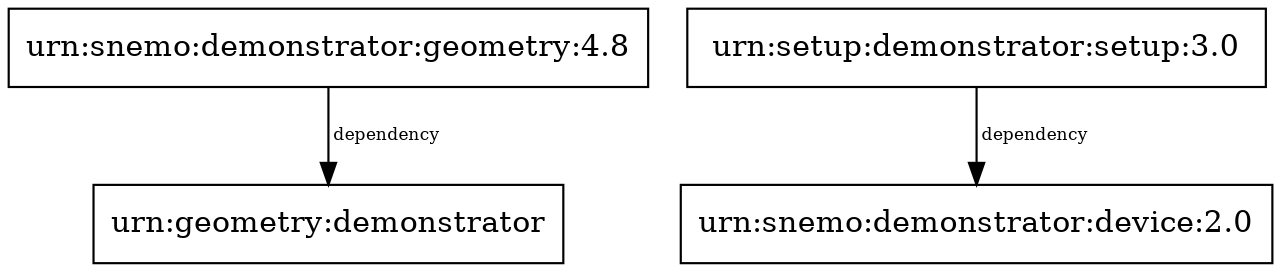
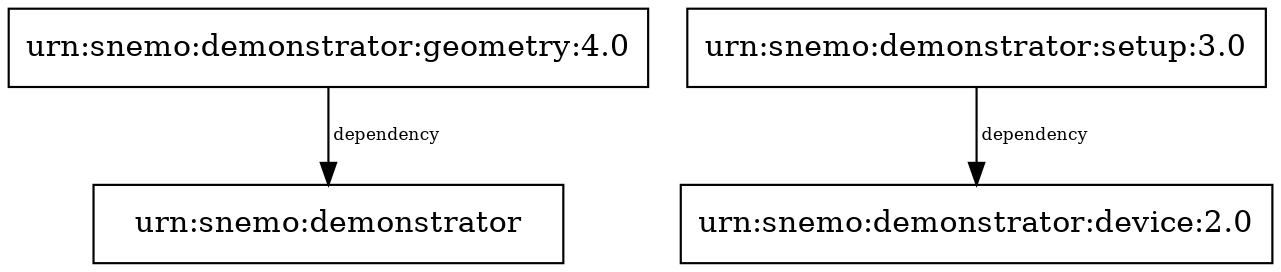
node "urn:snemo:demonstrator:geometry:4.8": label "urn:snemo:demonstrator:geometry:4.8" -> "urn:snemo:demonstrator:geometry:4.0"
node "urn:setup:demonstrator:setup:3.0": label "urn:setup:demonstrator:setup:3.0" -> "urn:snemo:demonstrator:setup:3.0"
node "urn:geometry:demonstrator": label "urn:geometry:demonstrator" -> "urn:snemo:demonstrator"
